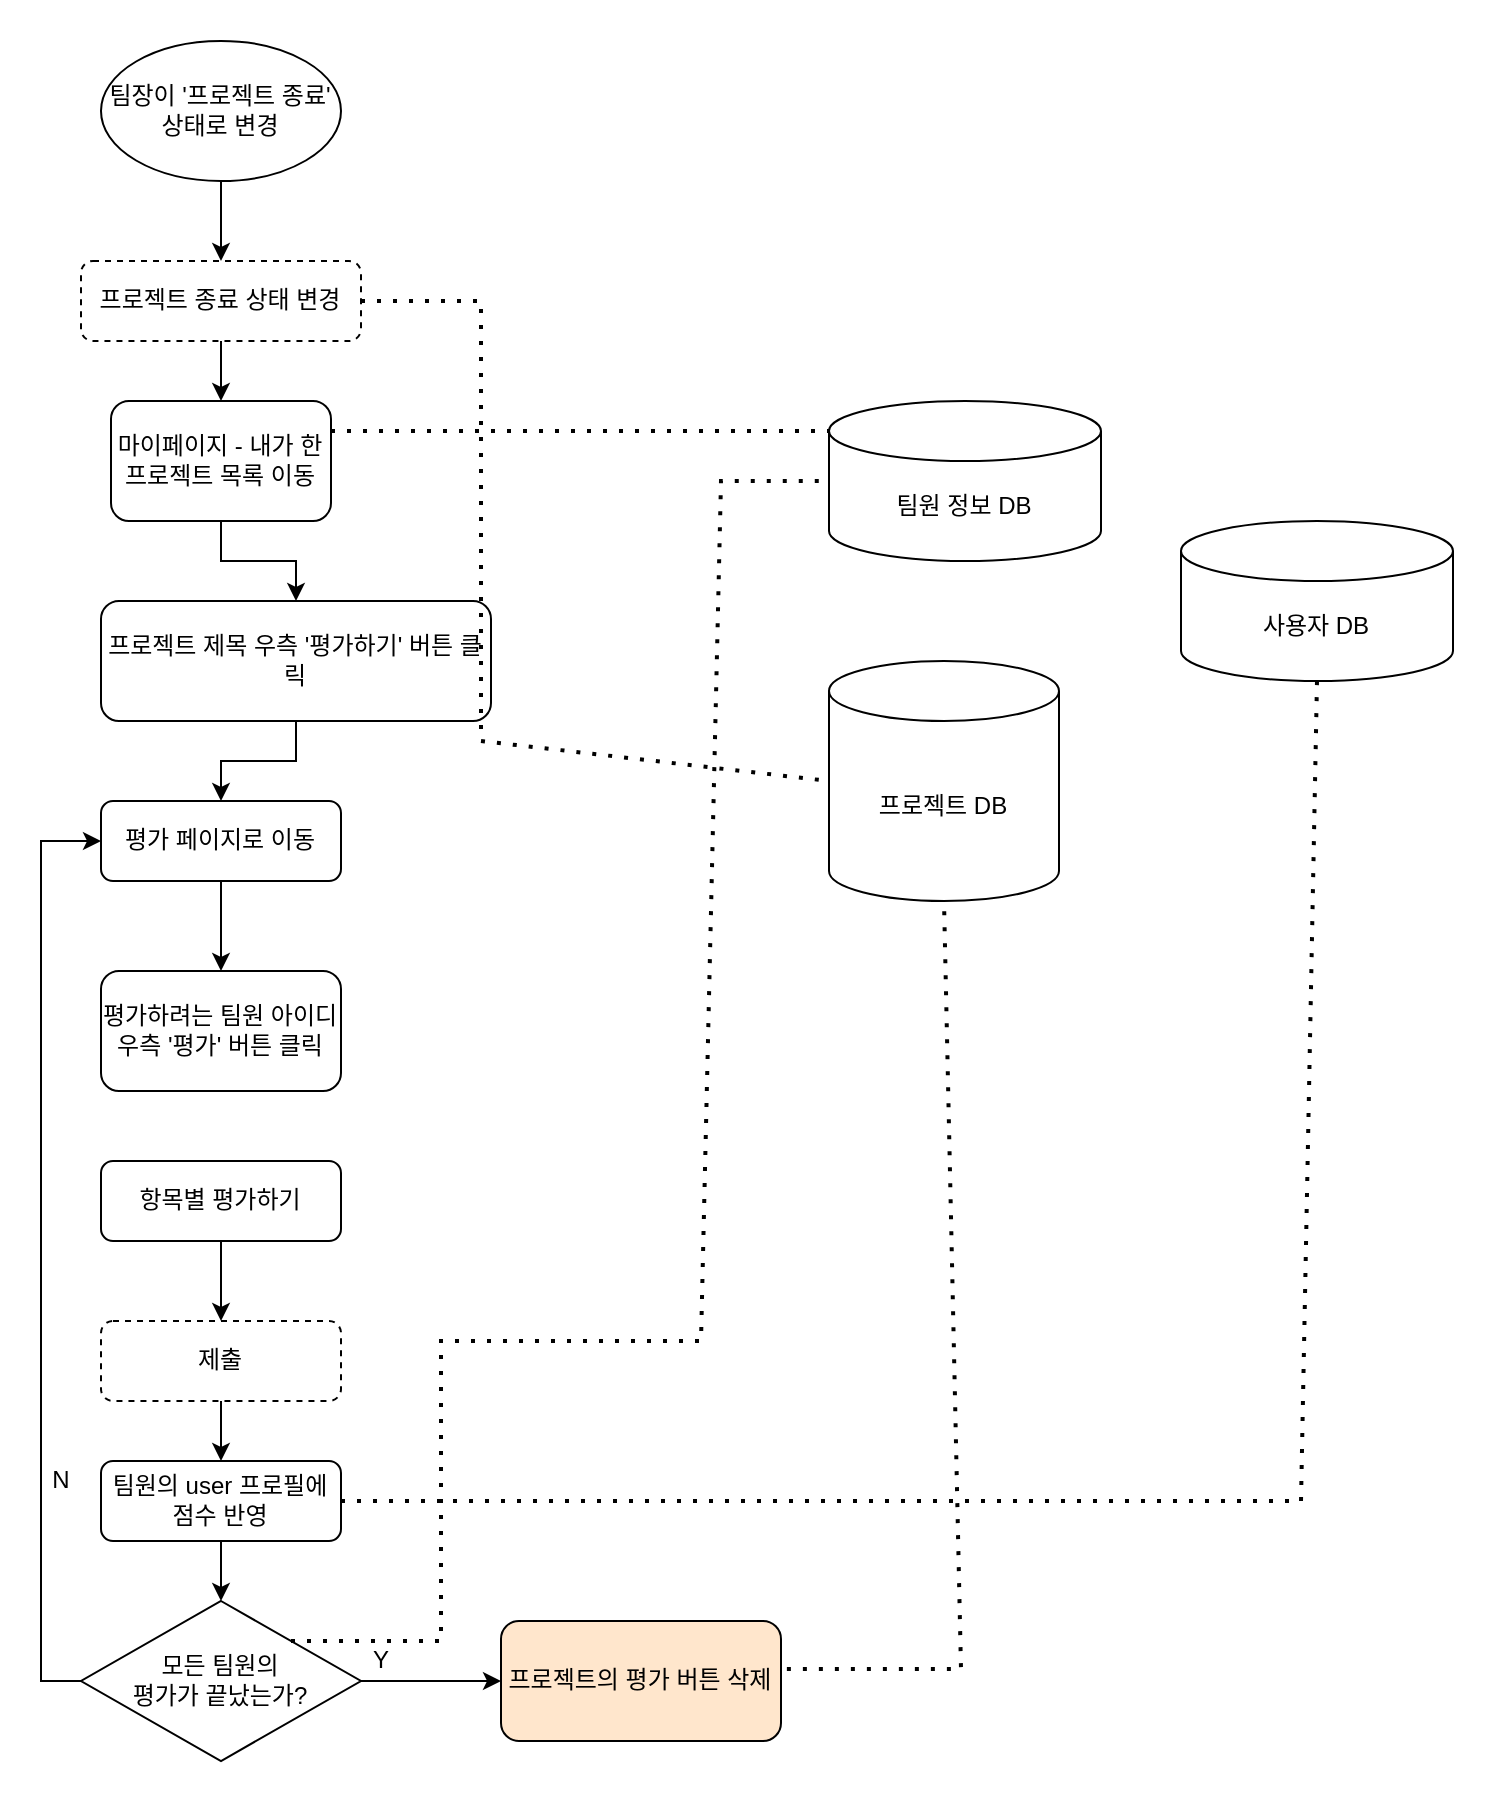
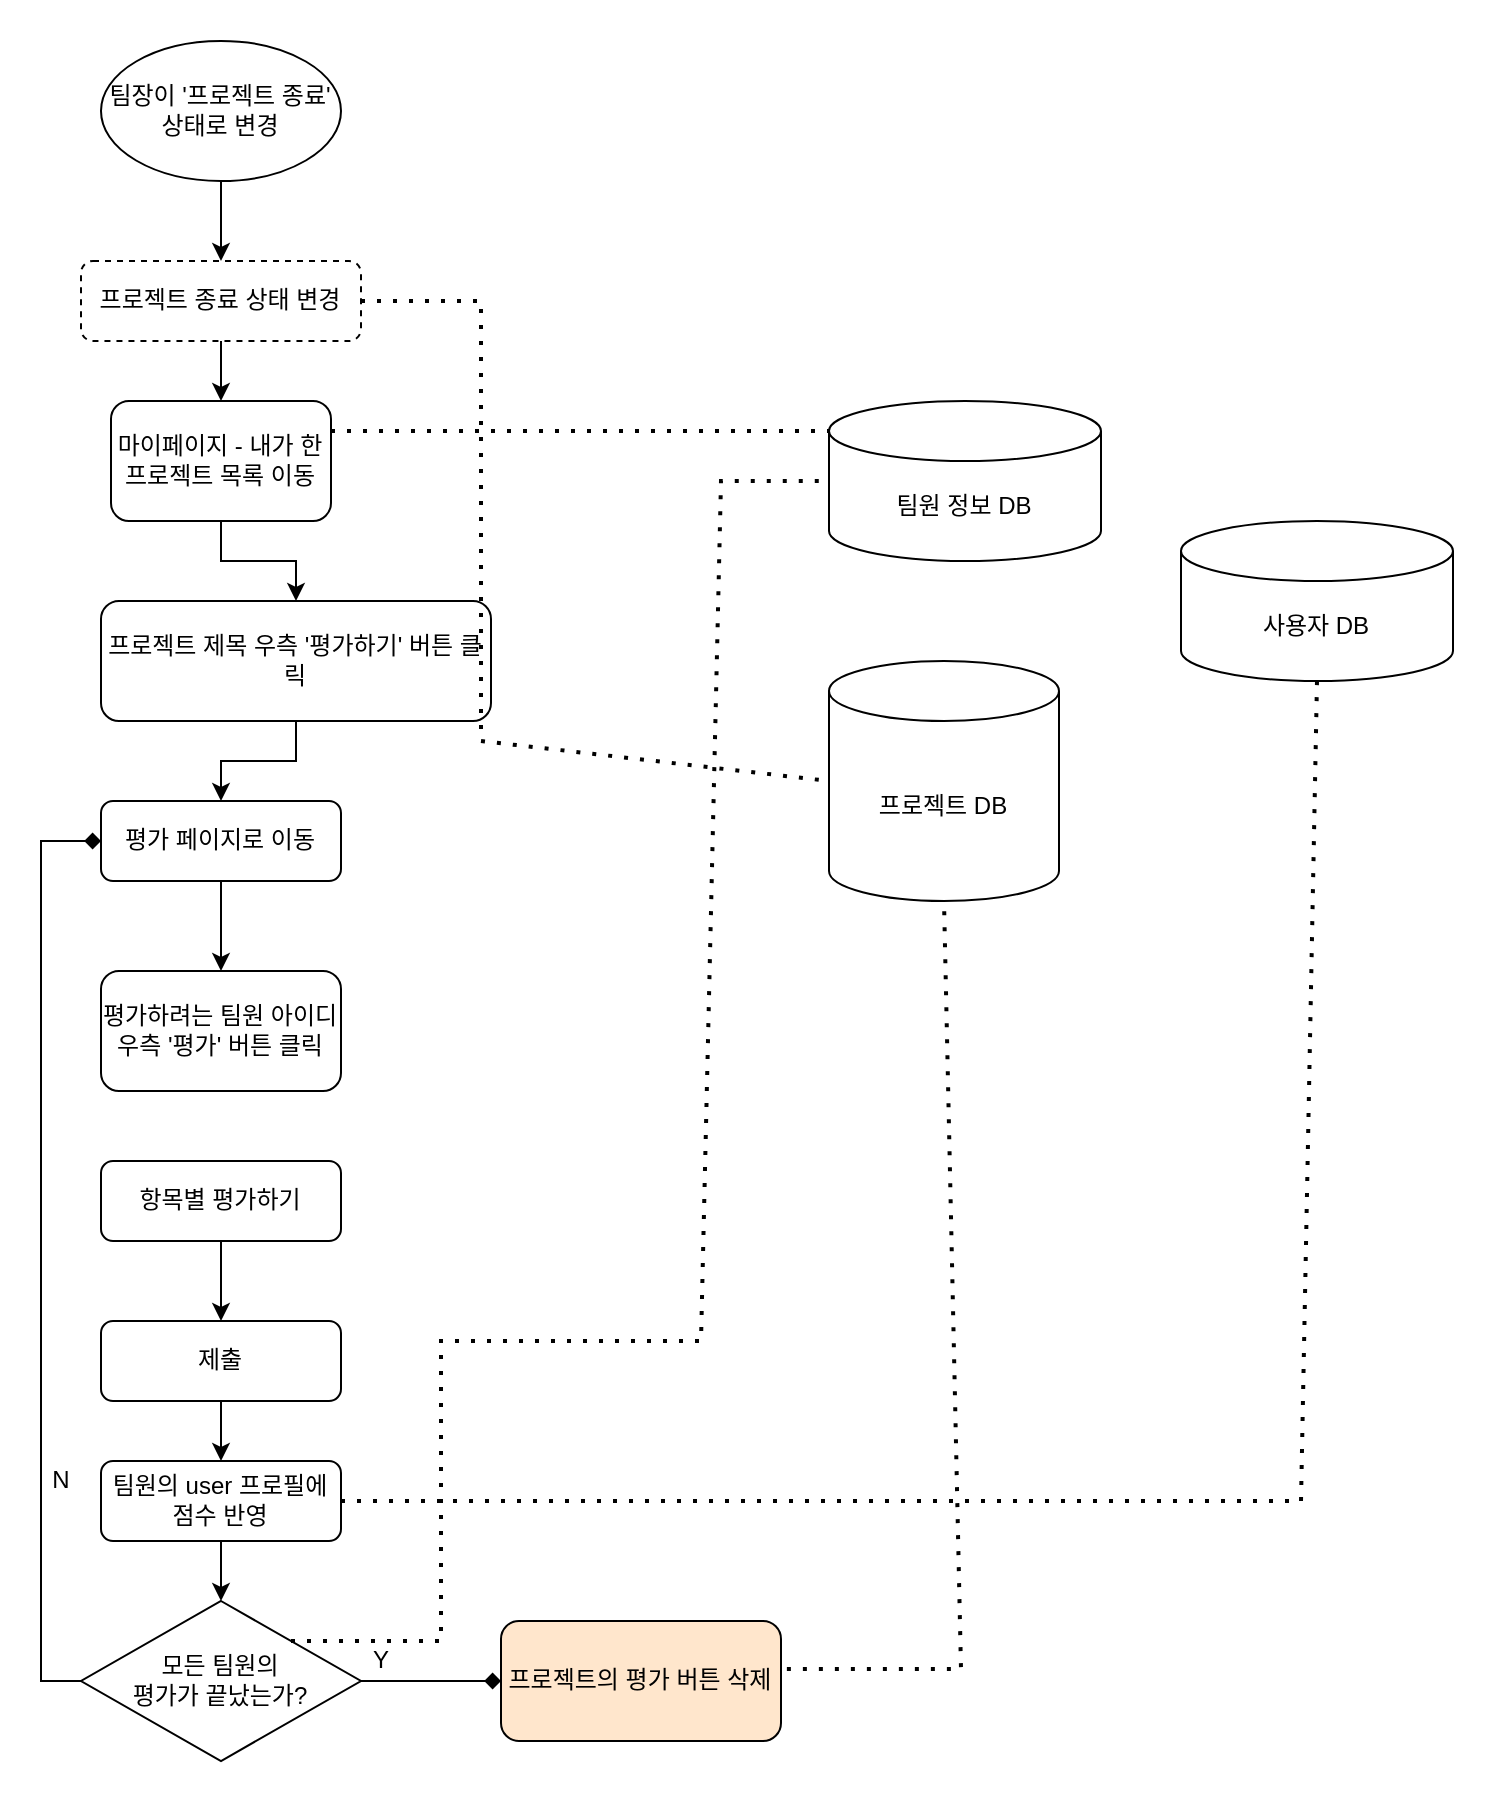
edge "모든 팀원의 평가가 끝났는가?" -> "평가 페이지로 이동": arrowhead classic -> diamond
node "제출": style dashed -> solid
edge "모든 팀원의 평가가 끝났는가?" -> "프로젝트의 평가 버튼 삭제": arrowhead classic -> diamond
